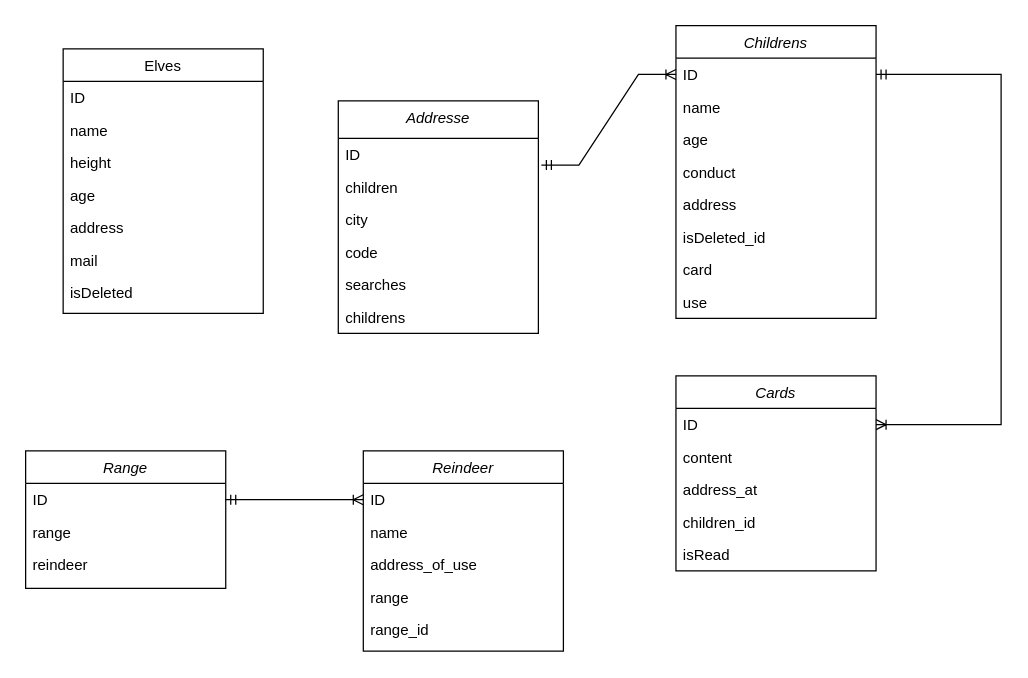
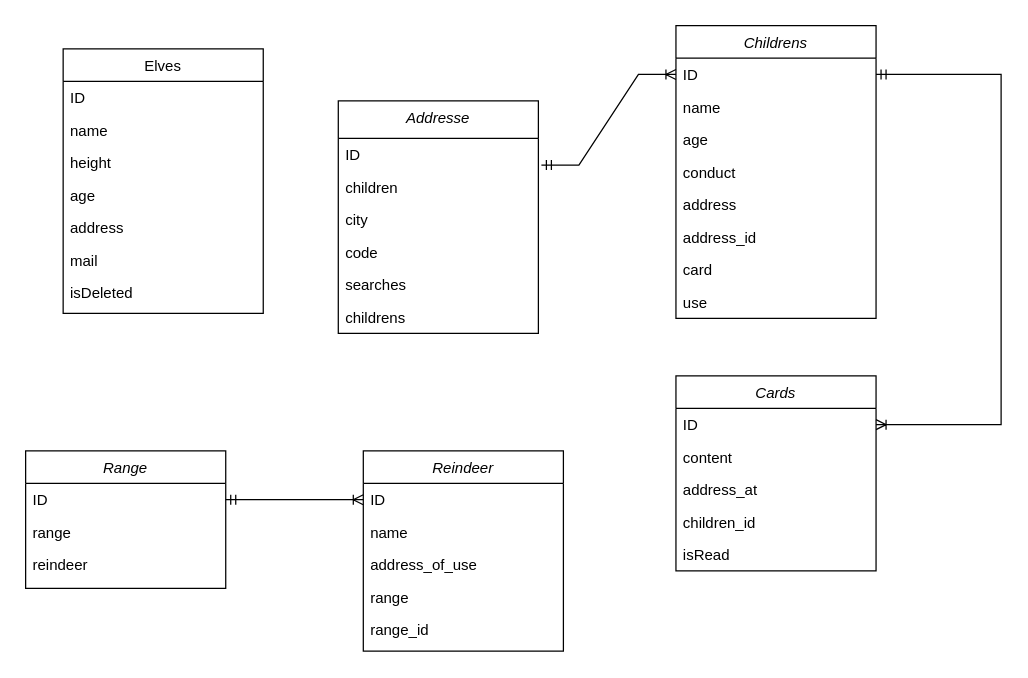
node "isDeleted_id": label "isDeleted_id" -> "address_id"
